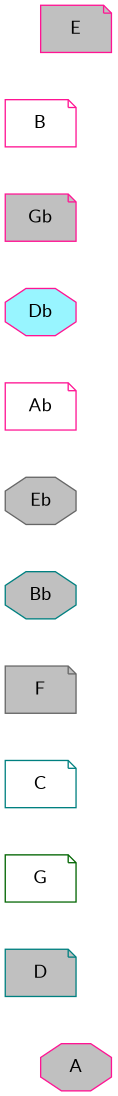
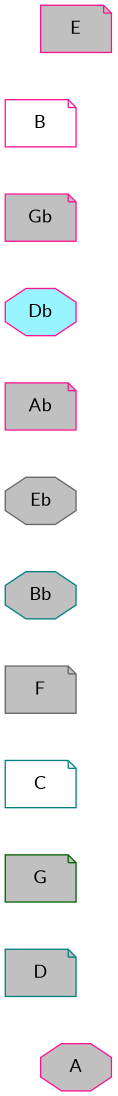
node "Ab": fillcolor white -> gray
node "G": fillcolor white -> gray
